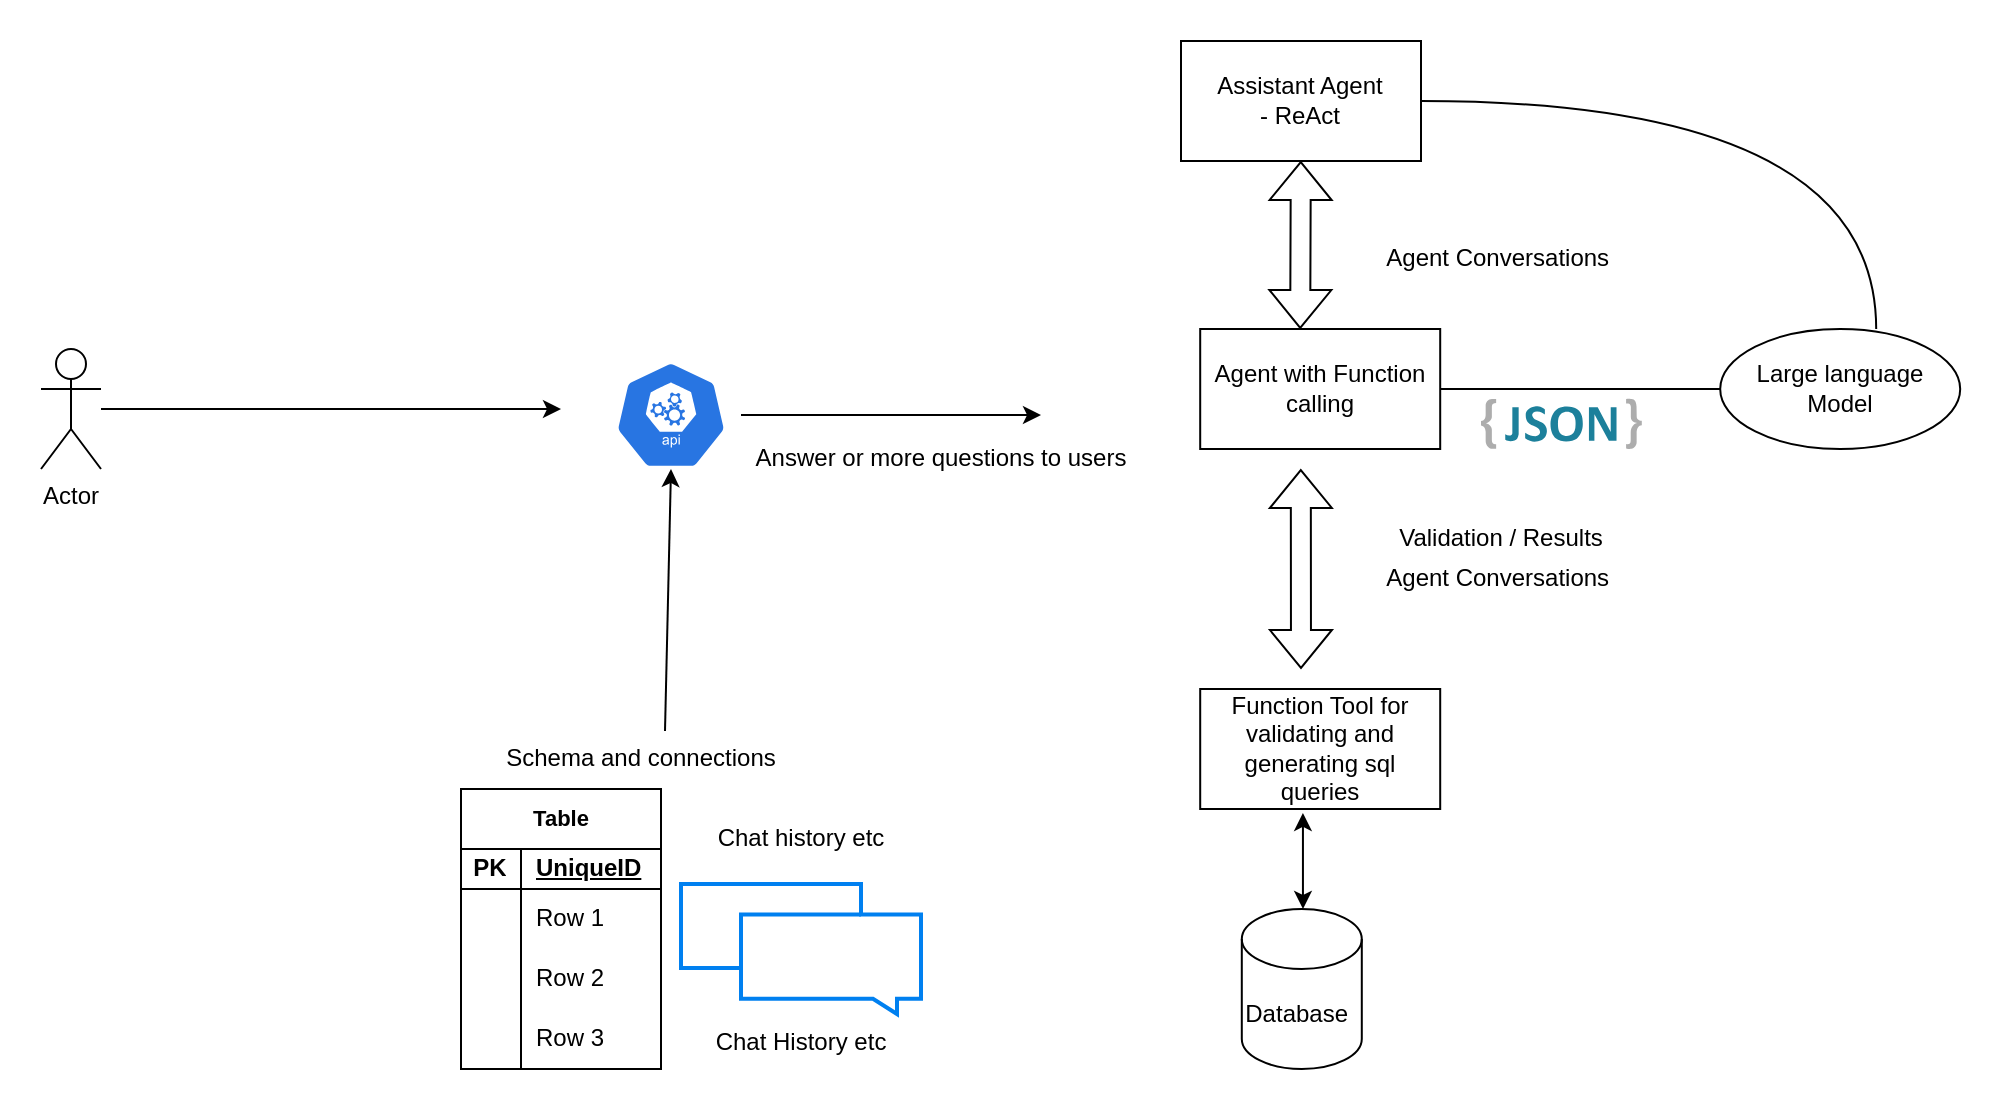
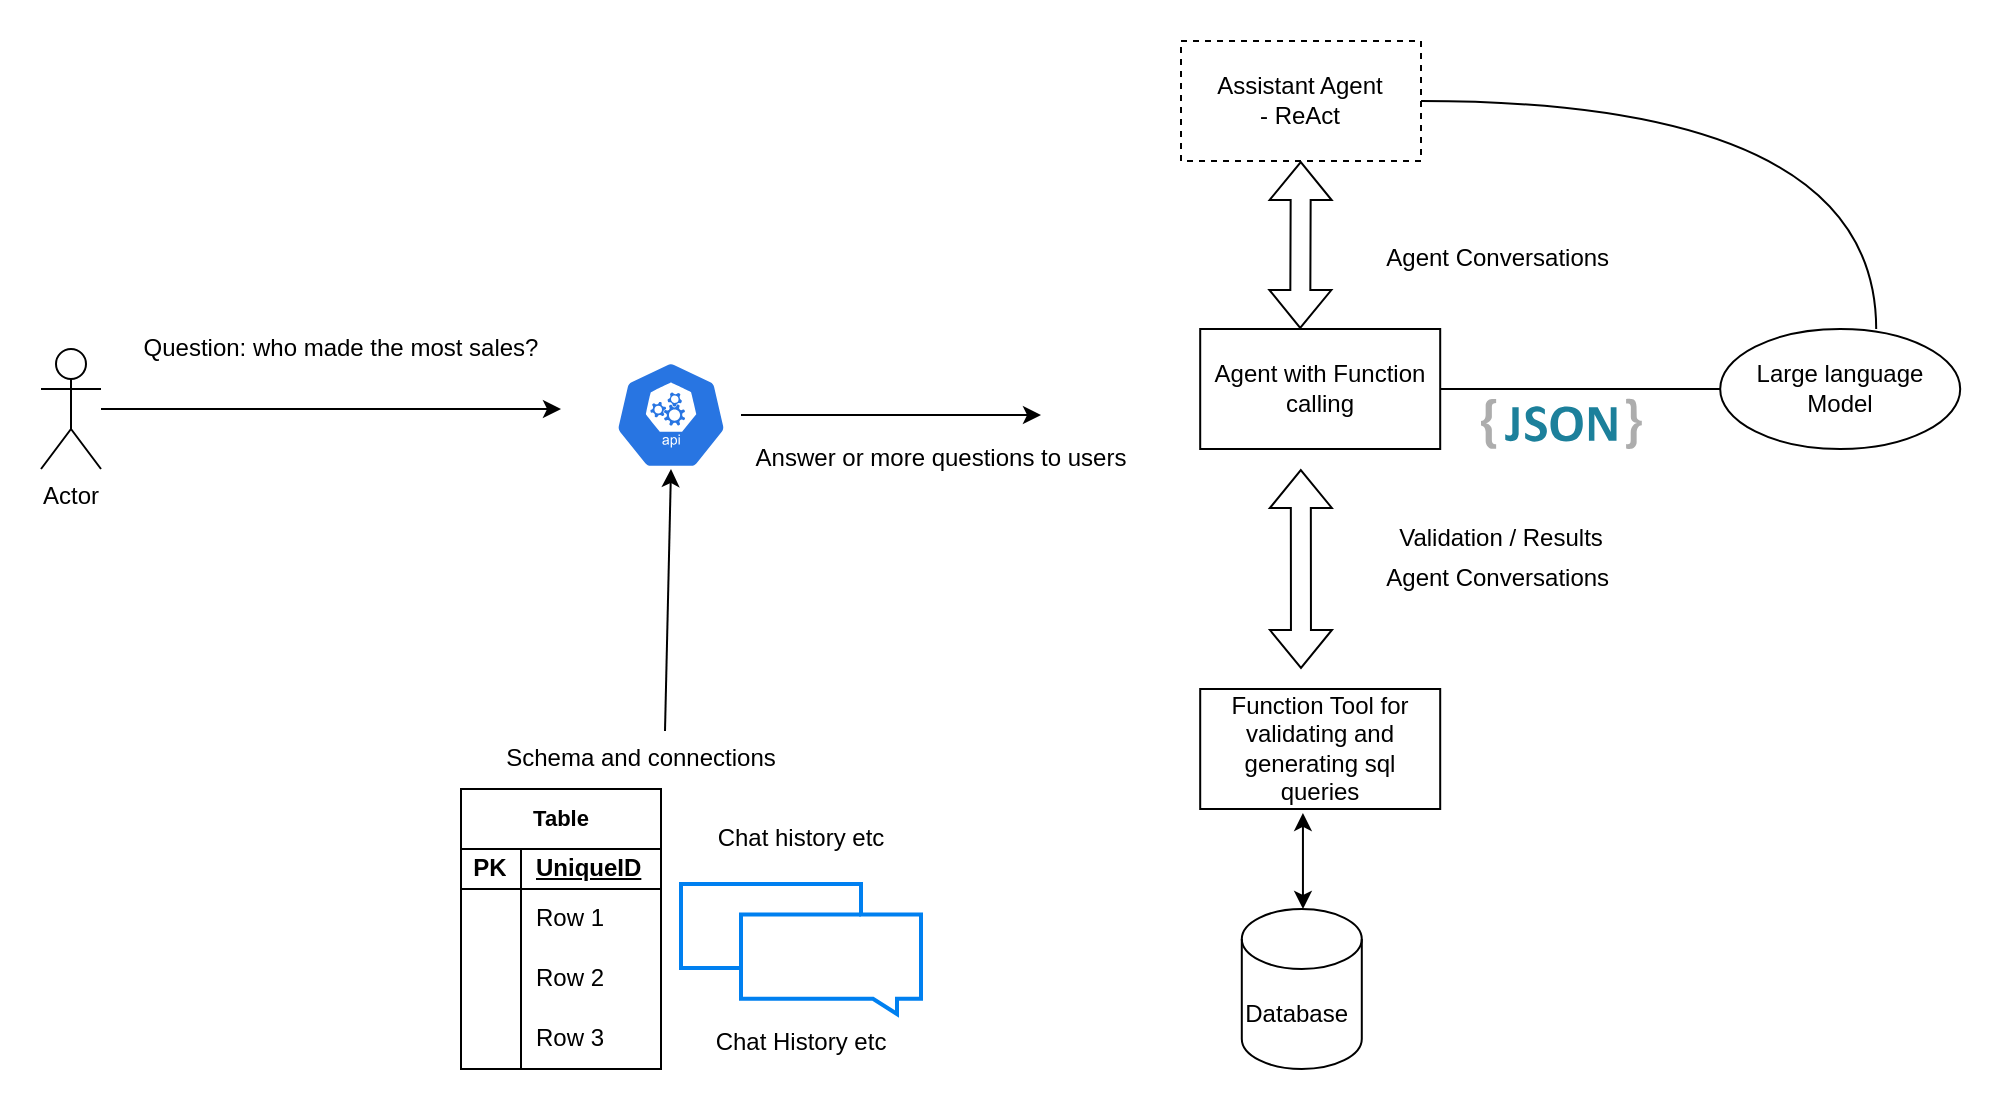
node "Assistant Agent - ReAct": style solid -> dashed
node "Question: who made the most sales?": added
